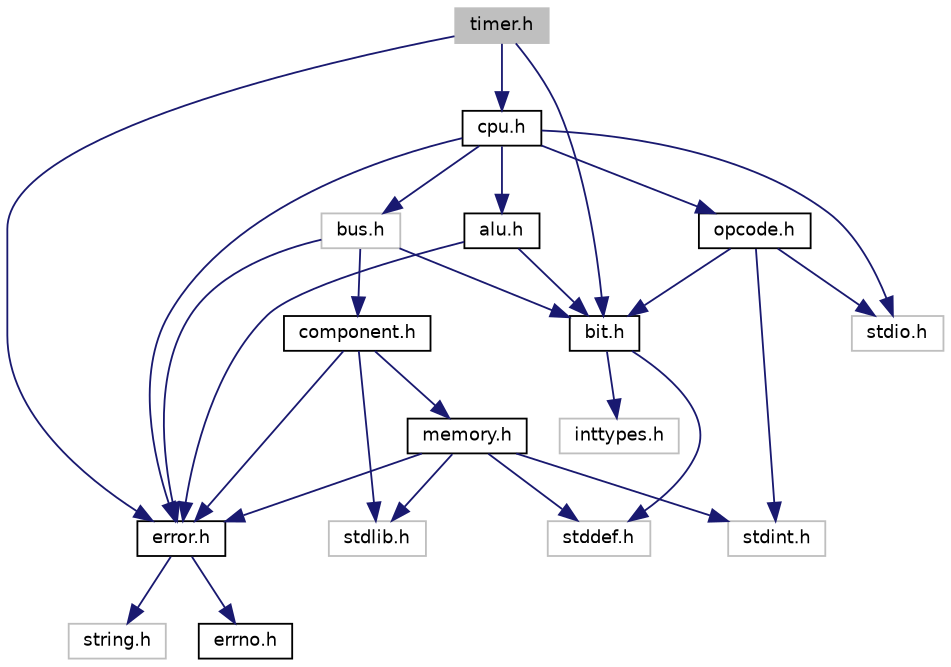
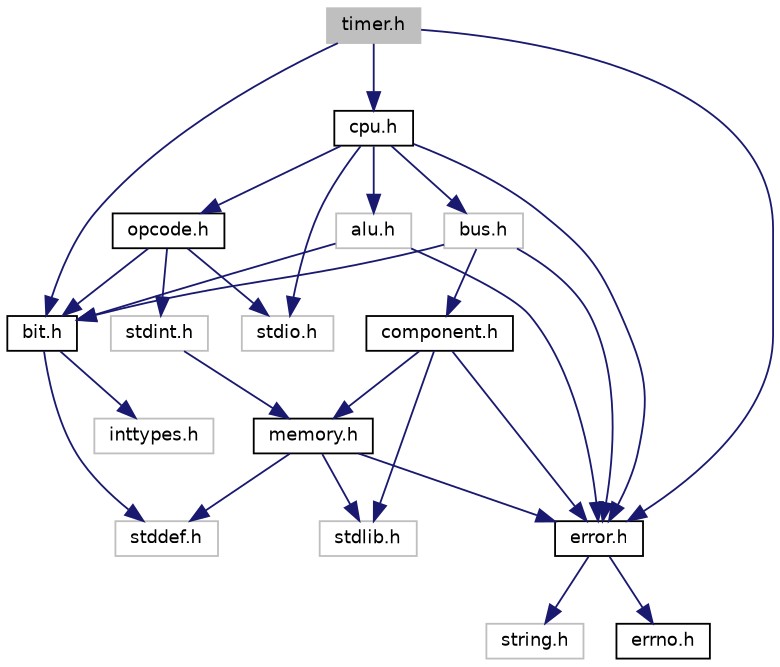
node "alu.h": color black -> grey75
edge "memory.h" -> "stdint.h": reversed
